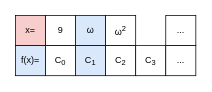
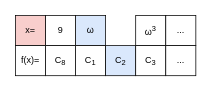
node "ω2": removed
node "ω3": added
node "f(x)=": fillcolor #dae8fc -> #ffffff
node "C0": label "C0" -> "C8"
node "C1": fillcolor #dae8fc -> #ffffff
node "C2": fillcolor #ffffff -> #dae8fc
